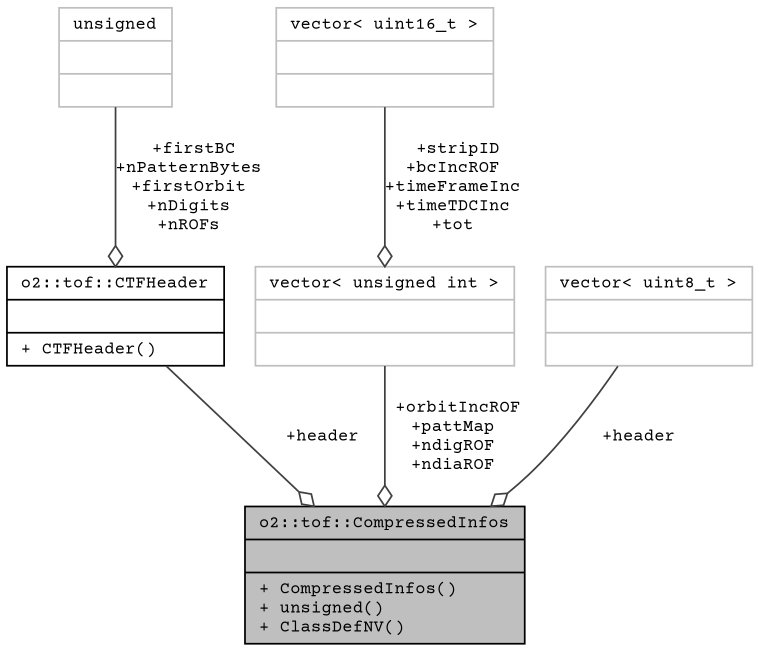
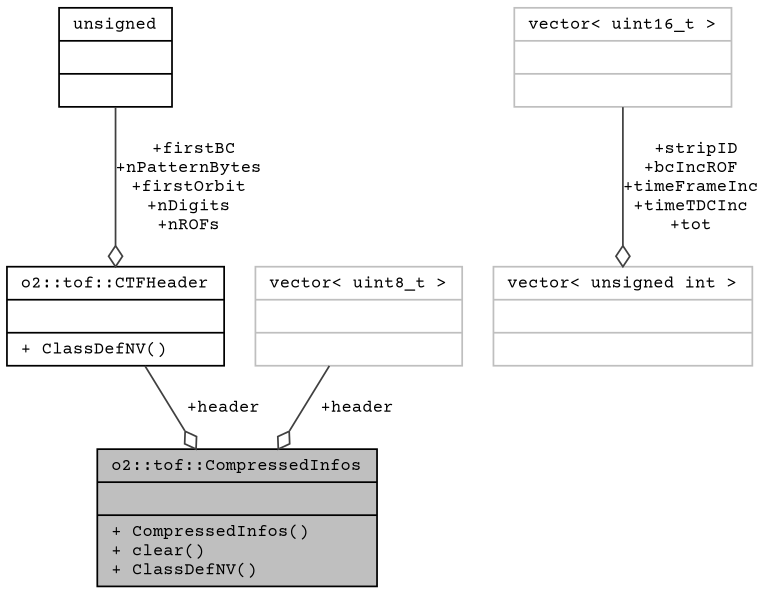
node "unsigned": color grey75 -> black
node "o2::tof::CTFHeader": text "+ CTFHeader()" -> "+ ClassDefNV()"
edge "vector< unsigned int >" -> "o2::tof::CompressedInfos": removed, label "+orbitIncROF +pattMap +ndigROF +ndiaROF"
node "o2::tof::CompressedInfos": text "+ unsigned()" -> "+ clear()"
